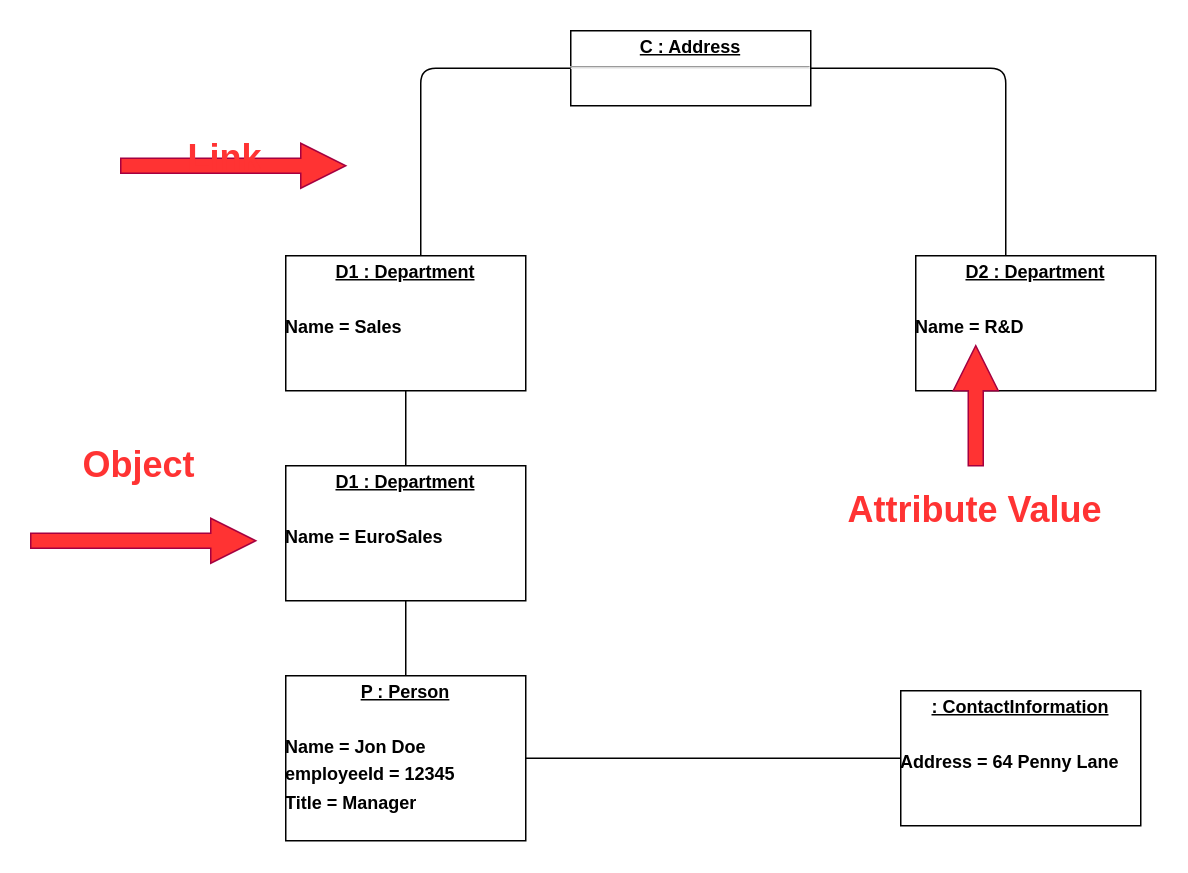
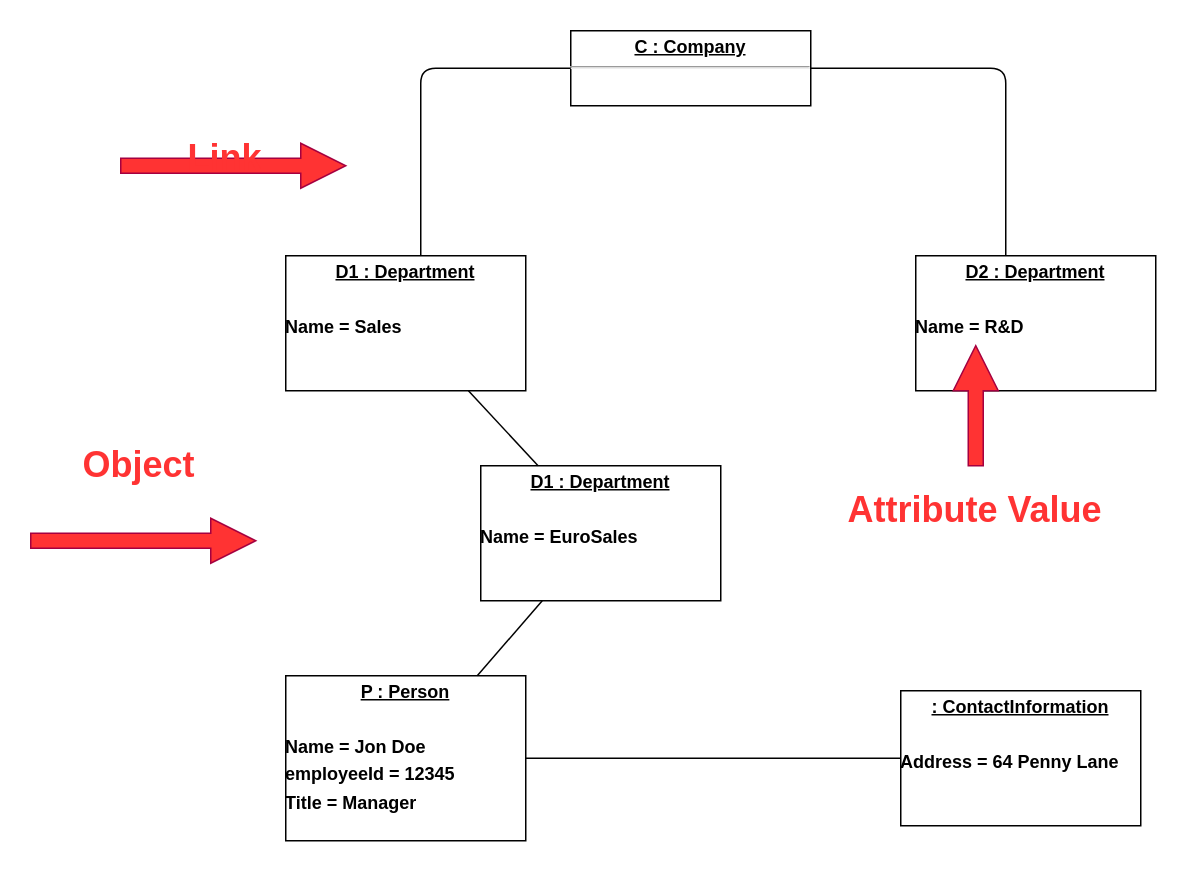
node "C : Address": label "C : Address" -> "C : Company"
node "D1 : Department Name = EuroSales": moved (406, 533) -> (601, 533)
